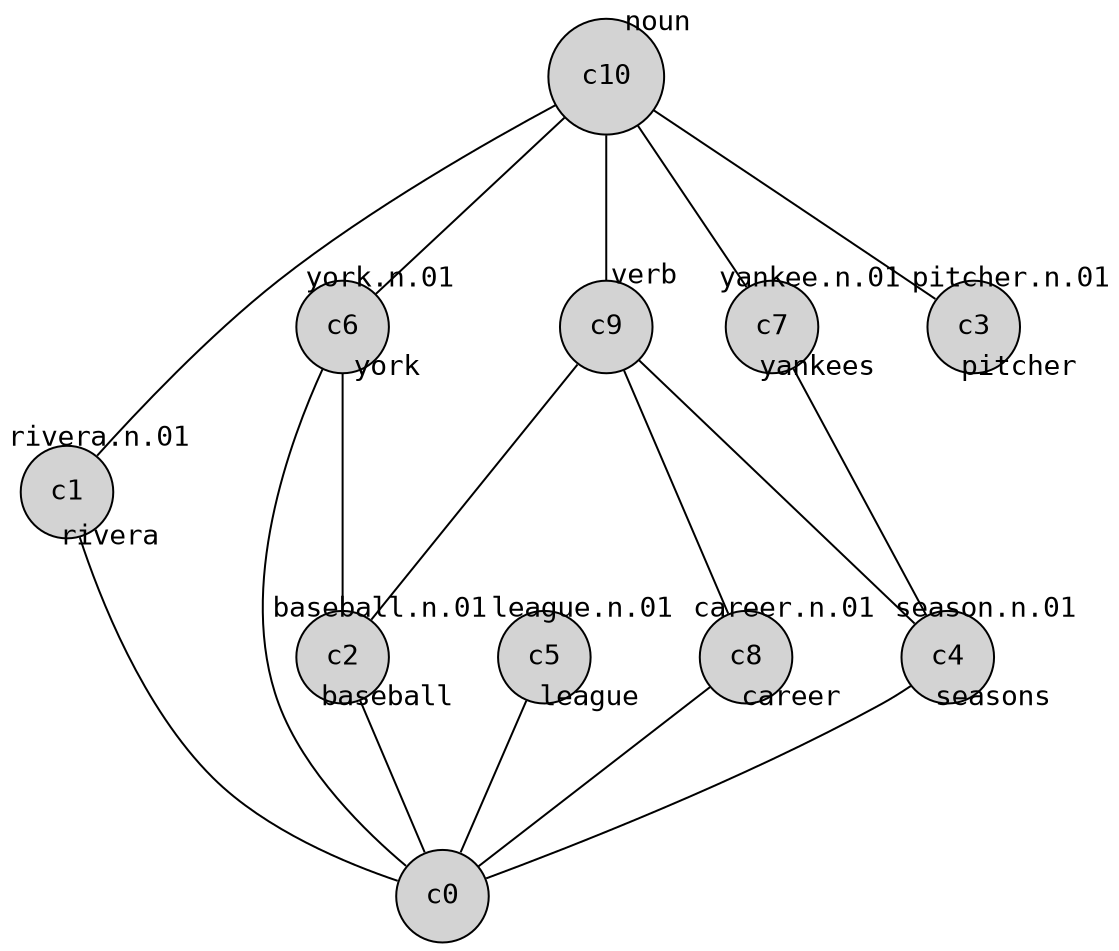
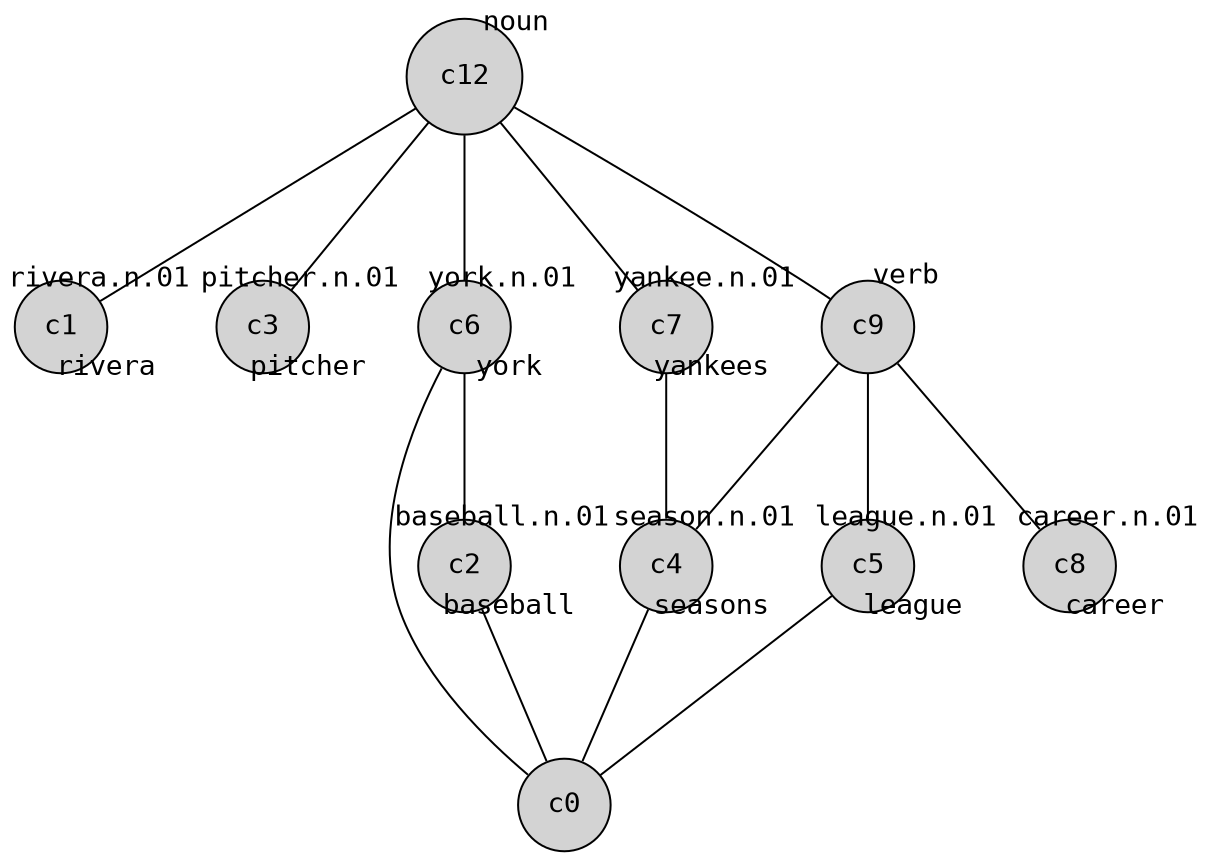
node "c10": label "c10" -> "c12"
edge "c9" -- "c2": now "c9" -- "c5"
edge "c1" -- "c0": removed
edge "c8" -- "c0": removed
